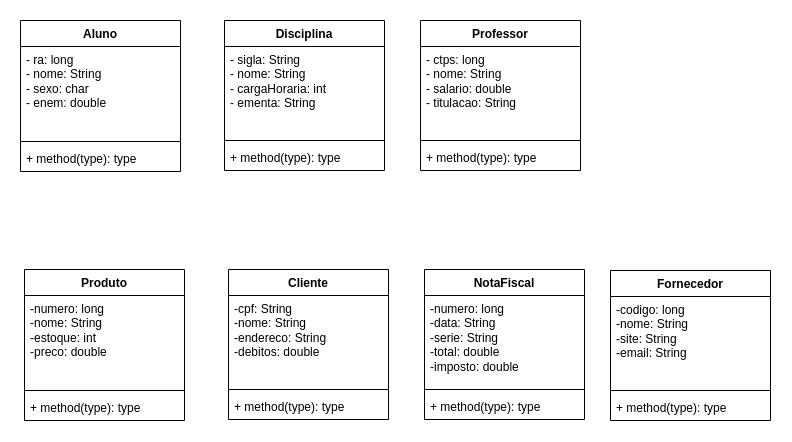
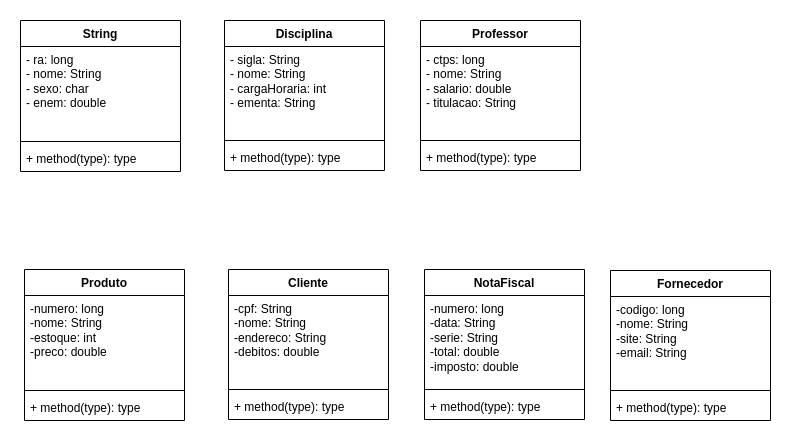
node "Aluno": label "Aluno" -> "String"
